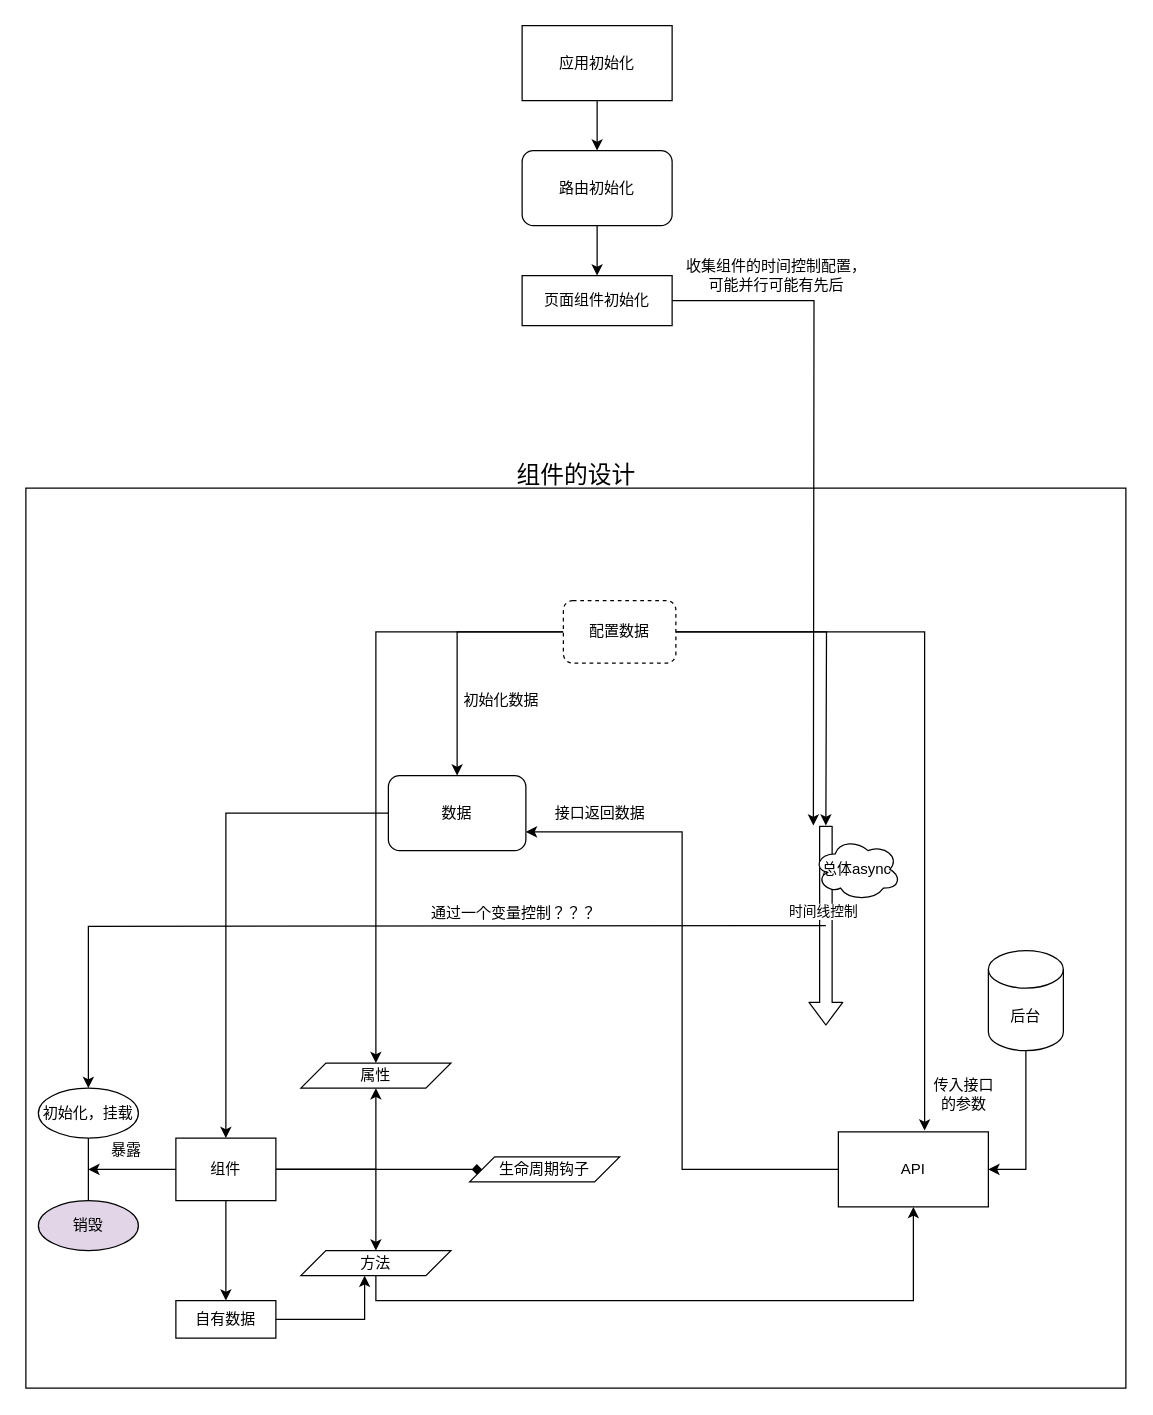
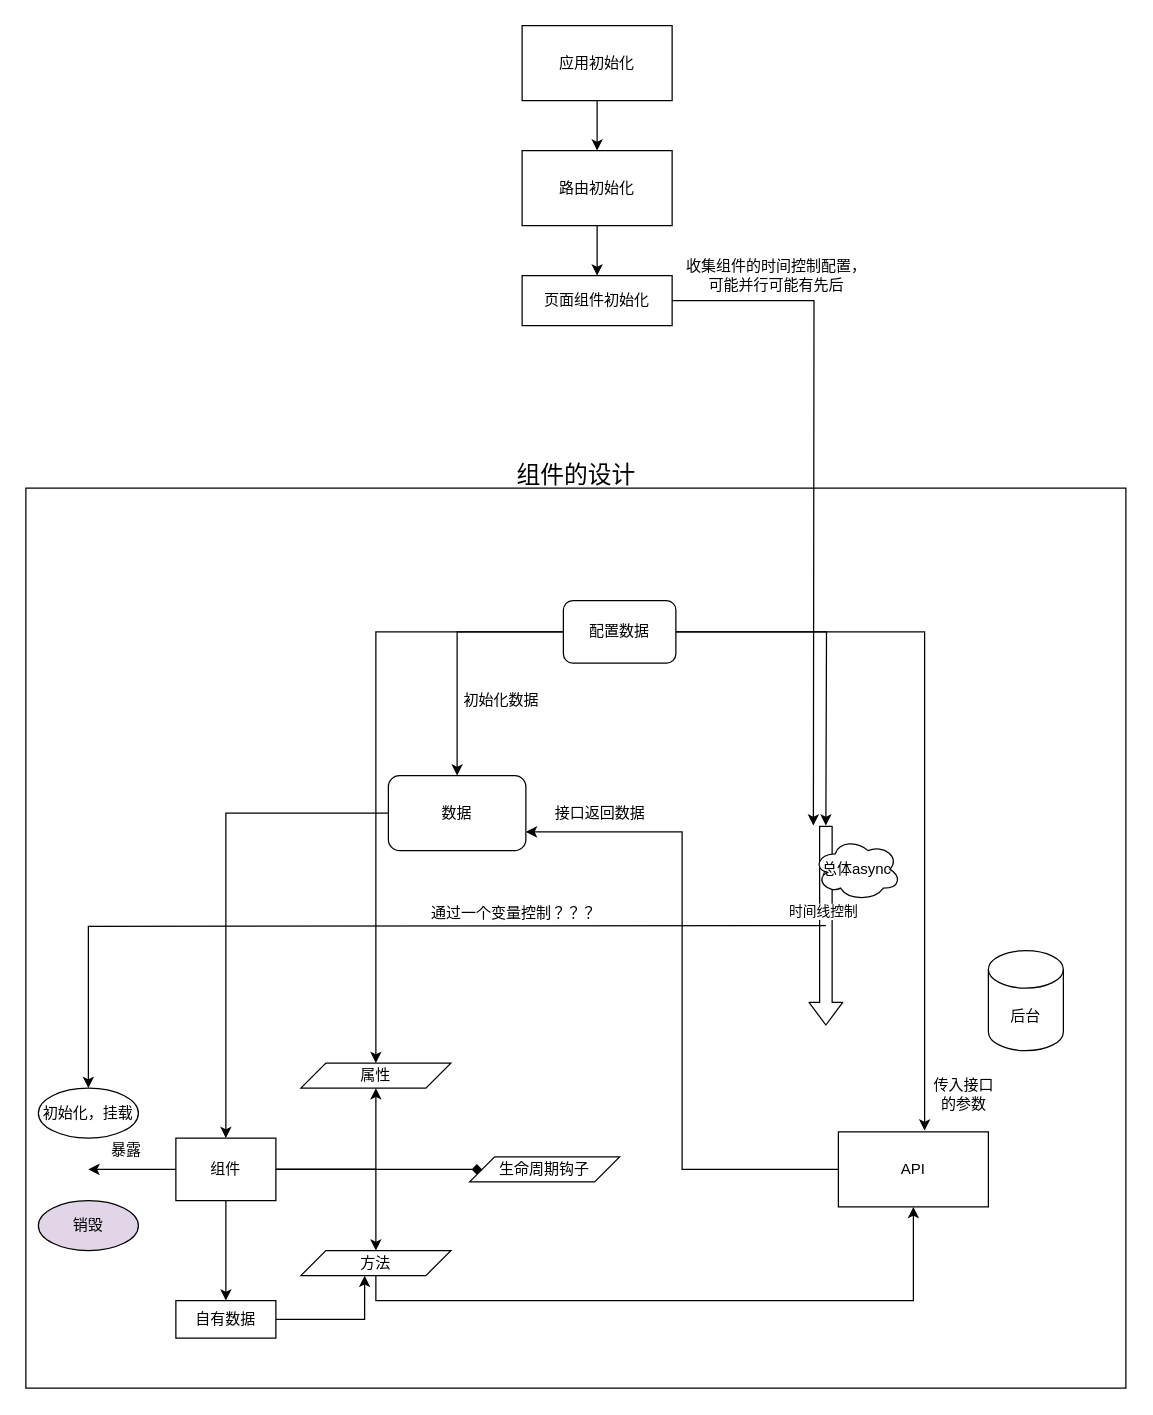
node "路由初始化": shape rounded rectangle -> rectangle
node "配置数据": style dashed -> solid
edge "后台" -> "API": removed
edge "初始化，挂载" -- "销毁": removed
